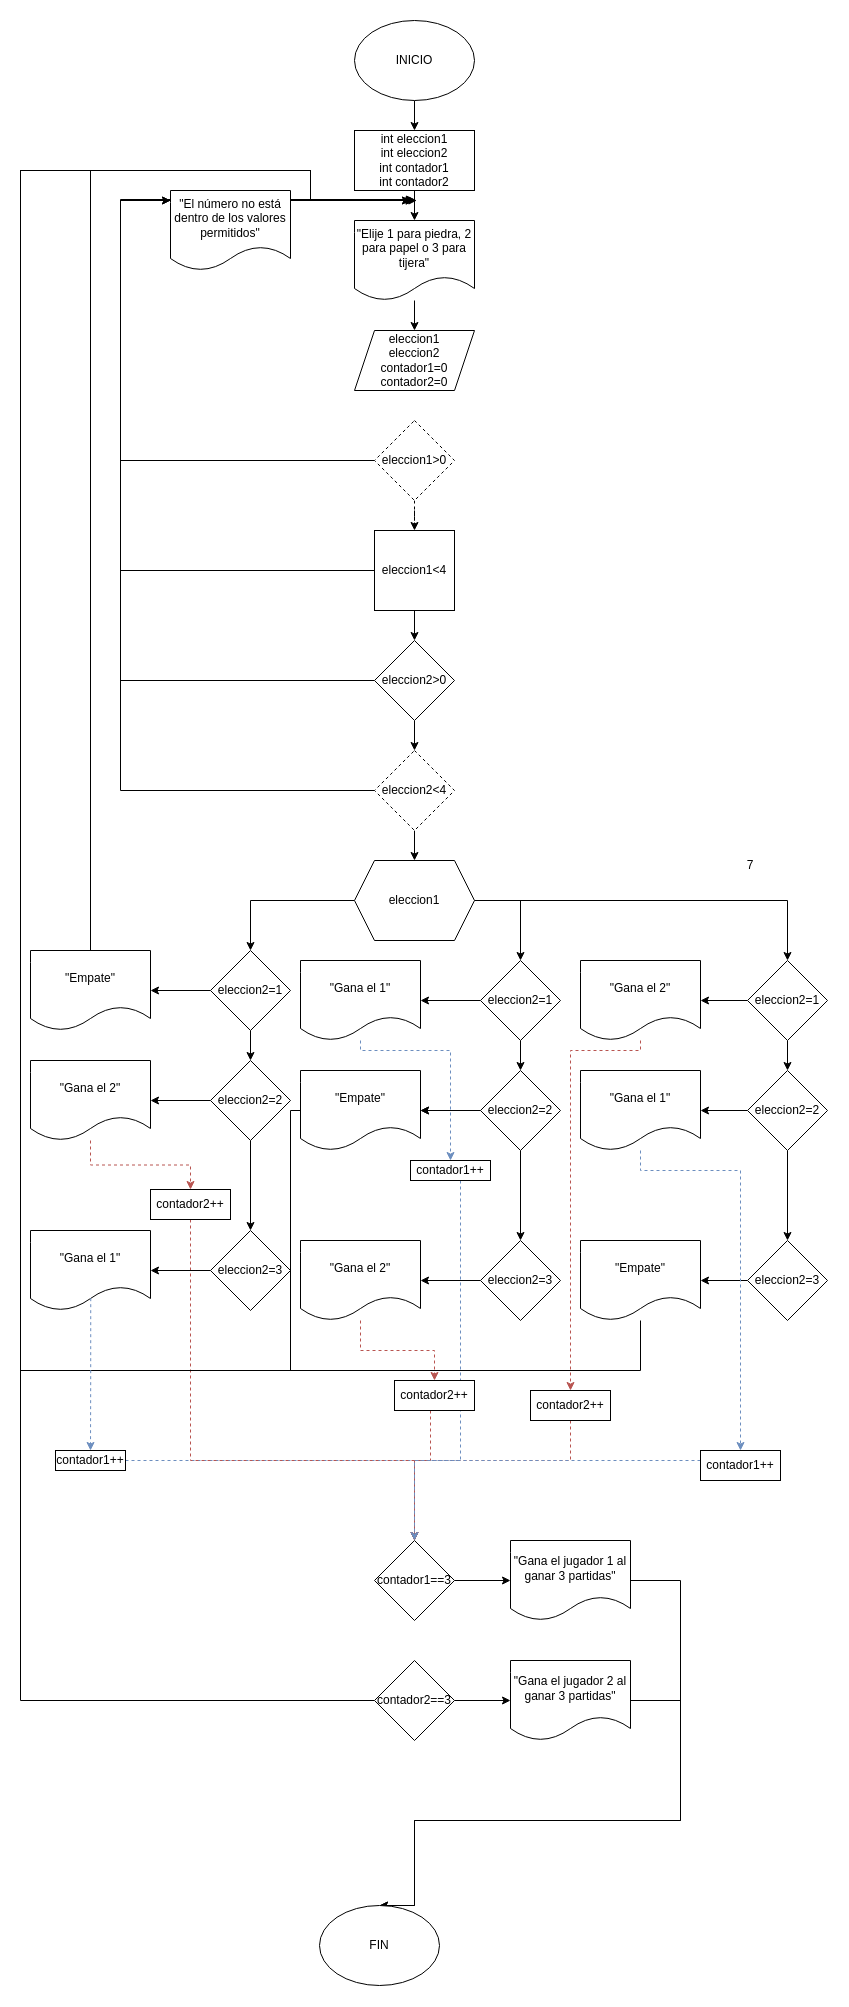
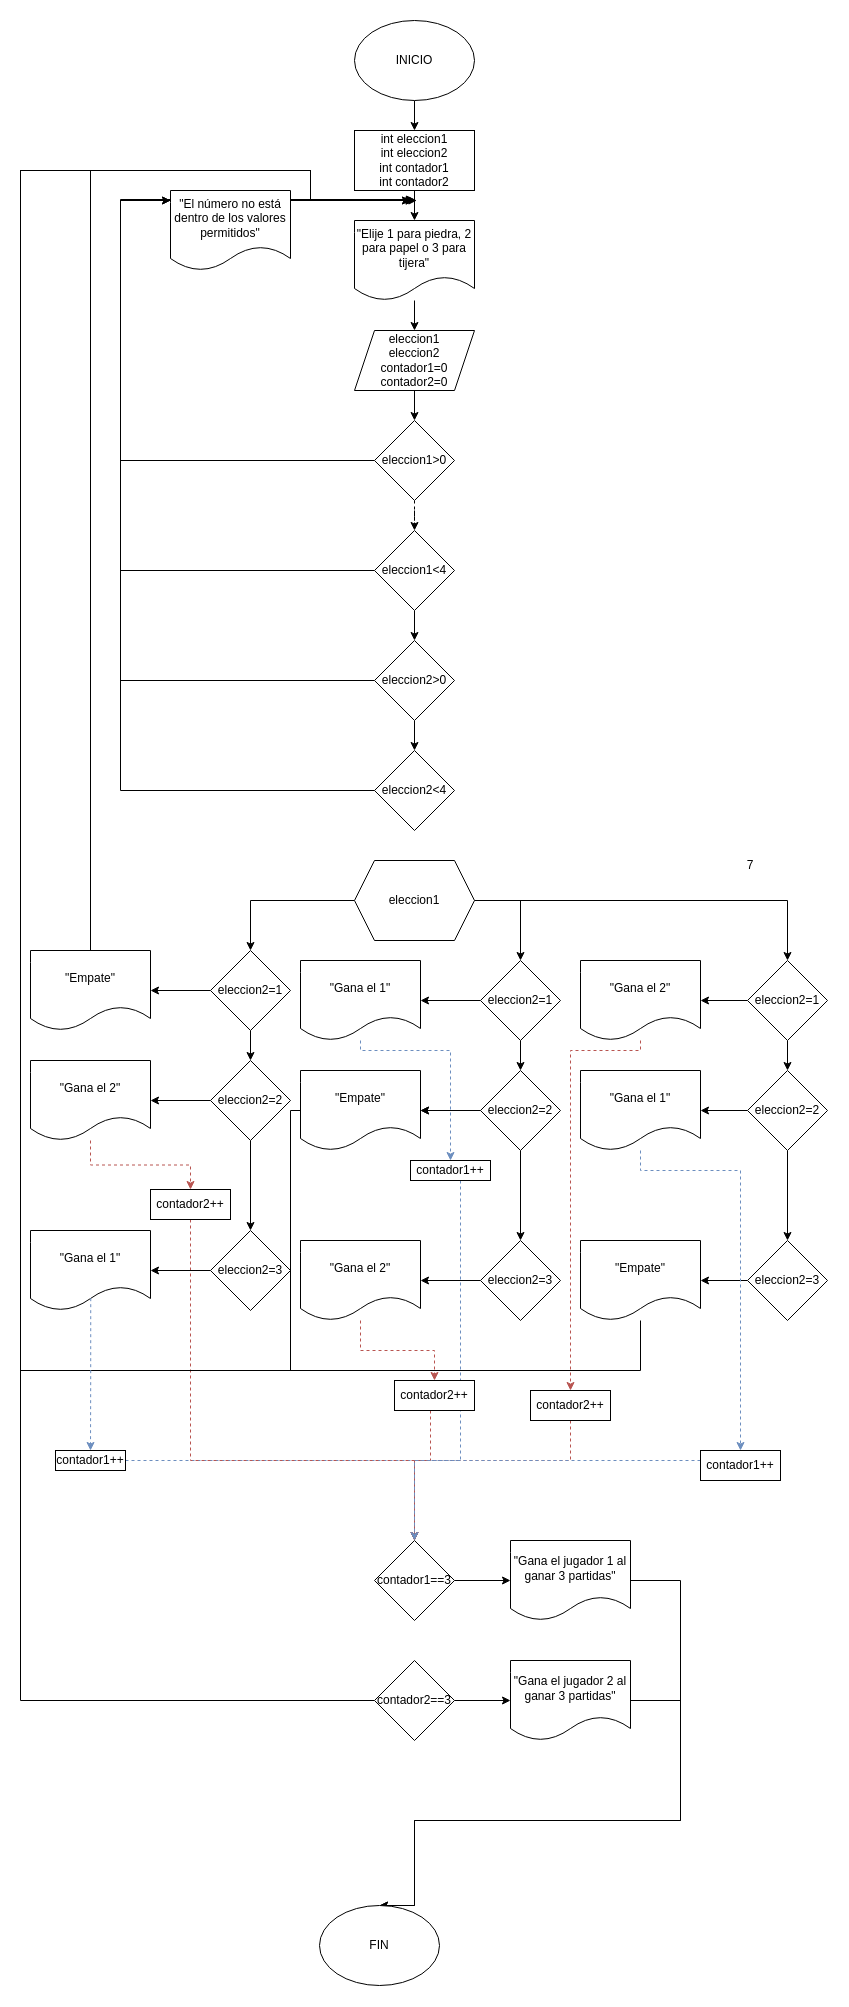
edge "eleccion1 eleccion2 contador1=0 contador2=0" -> "eleccion1>0": added
node "eleccion1>0": style dashed -> solid
node "eleccion1<4": shape rectangle -> diamond
node "eleccion2<4": style dashed -> solid
edge "eleccion2<4" -> "eleccion1": removed
